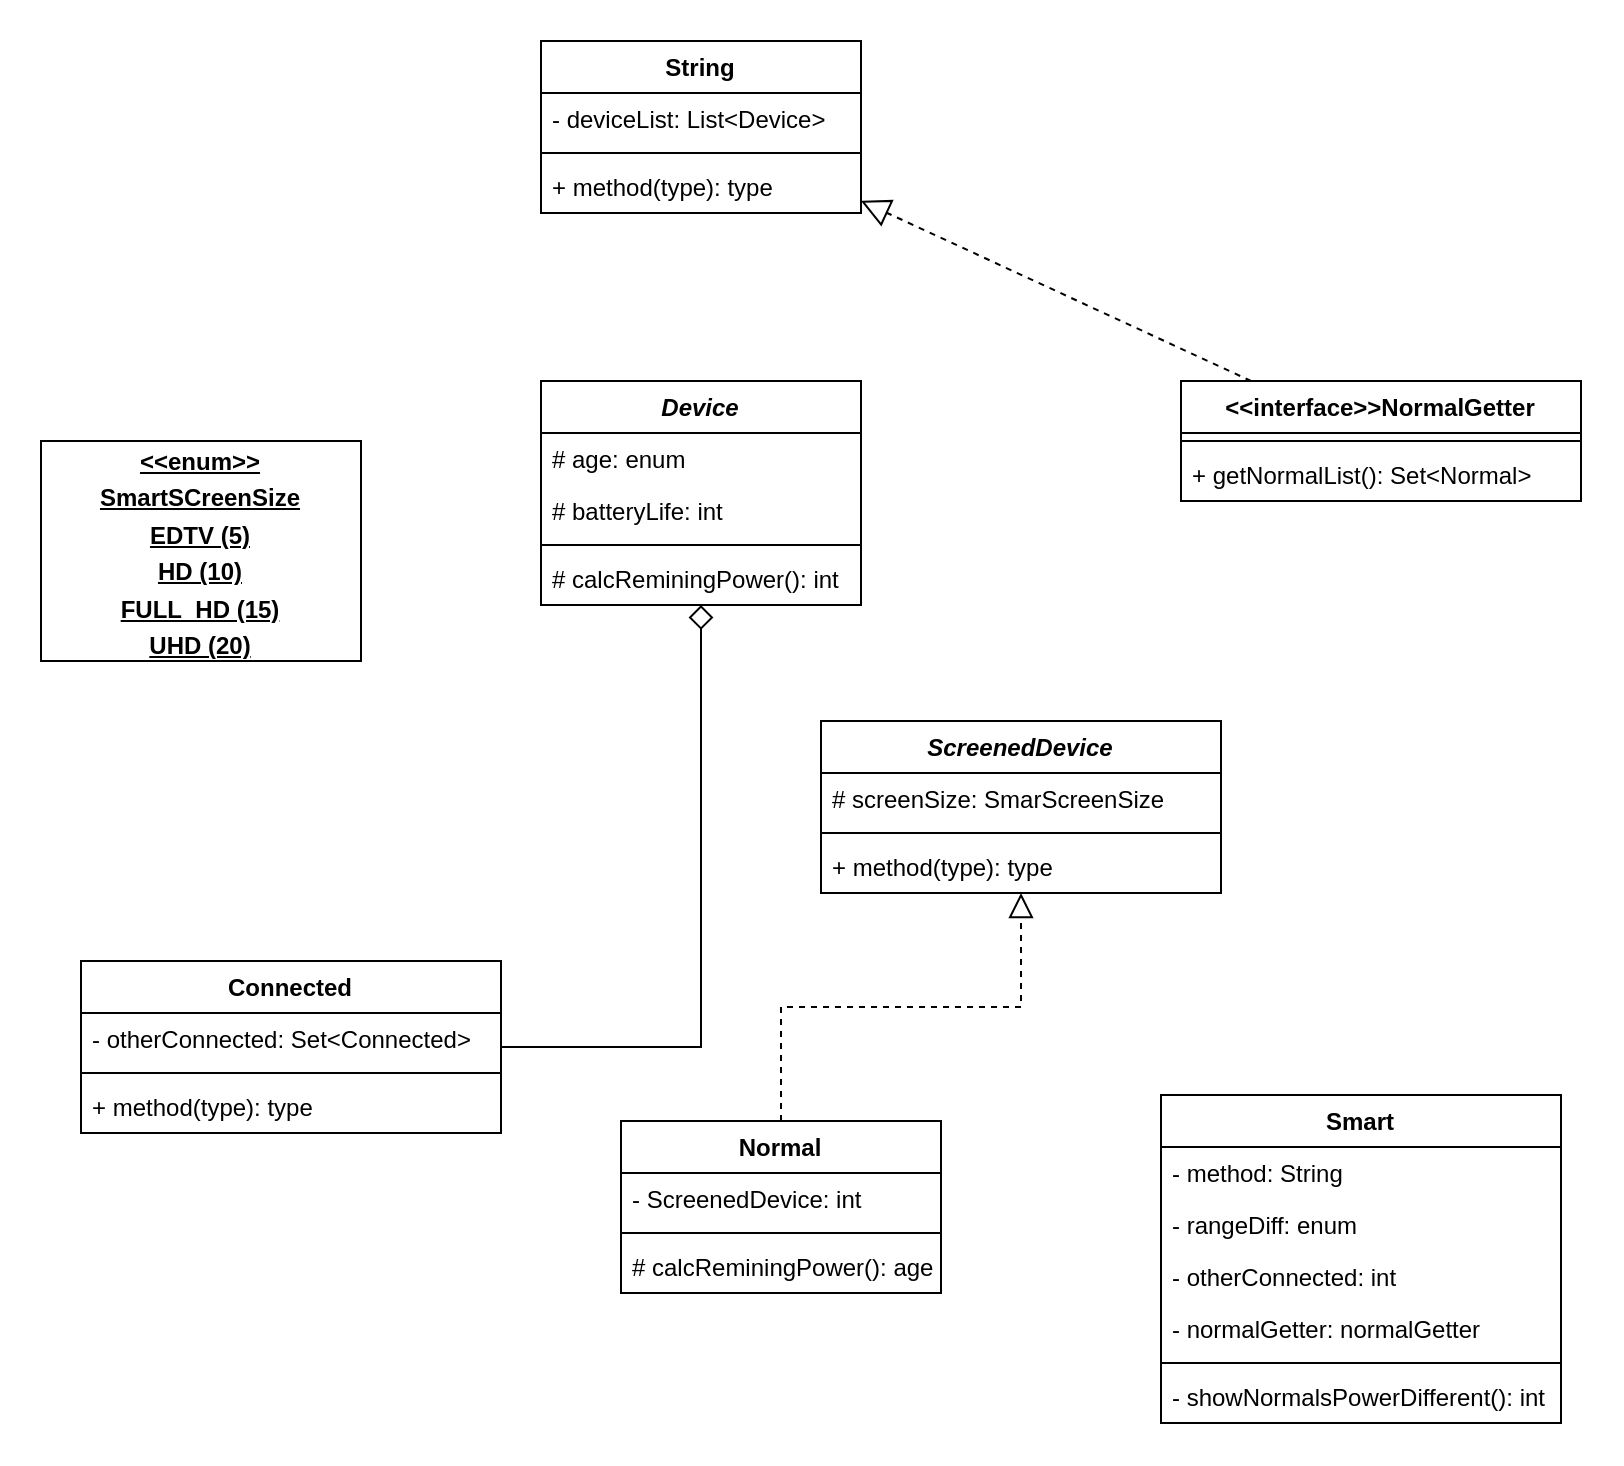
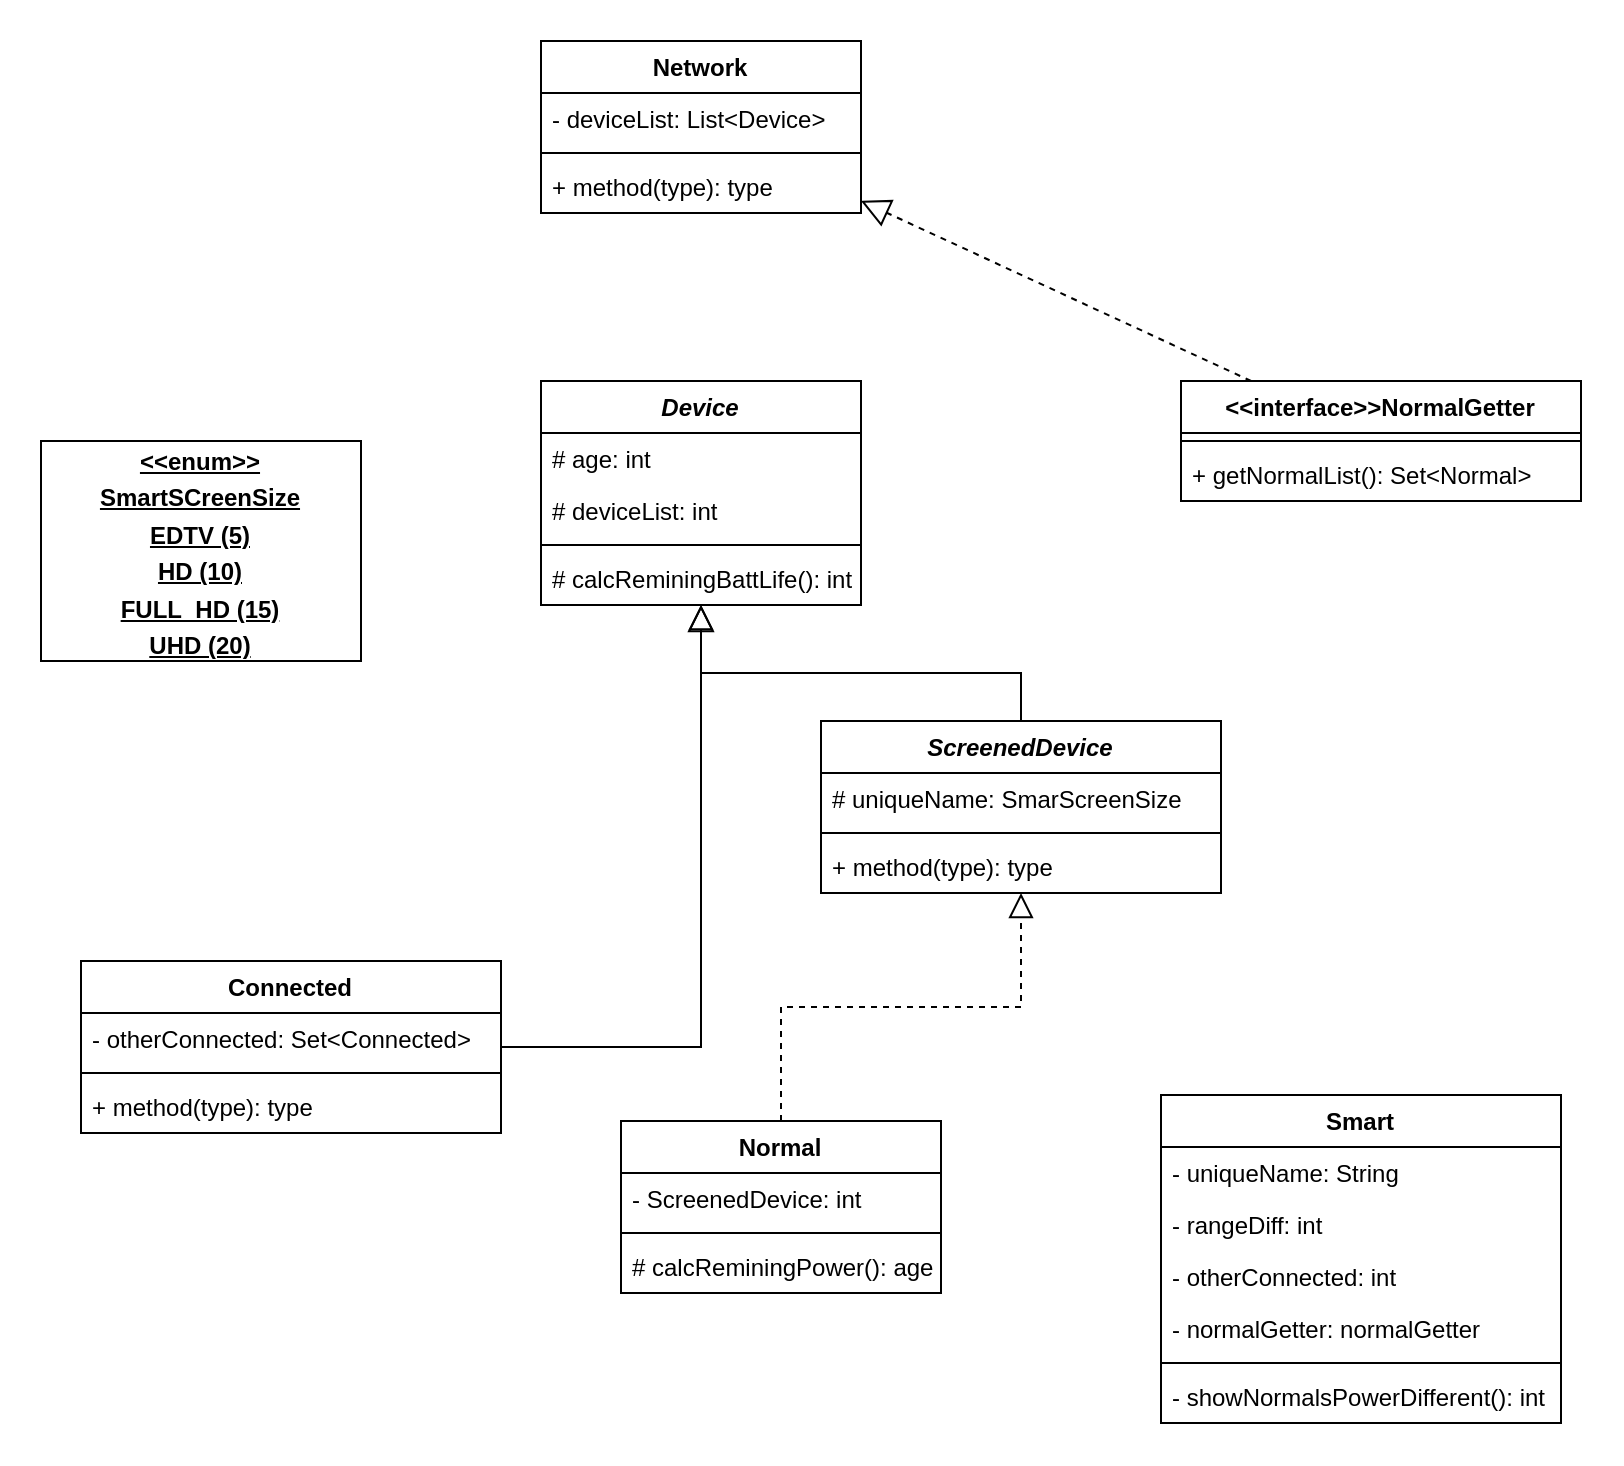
node "String": label "String" -> "Network"
node "# age: enum": label "# age: enum" -> "# age: int"
node "# batteryLife: int": label "# batteryLife: int" -> "# deviceList: int"
node "# calcReminingPower(): int": label "# calcReminingPower(): int" -> "# calcReminingBattLife(): int"
edge "Connected" -> "Device": arrowhead diamond -> block
edge "ScreenedDevice" -> "Device": added
node "# screenSize: SmarScreenSize": label "# screenSize: SmarScreenSize" -> "# uniqueName: SmarScreenSize"
node "- method: String": label "- method: String" -> "- uniqueName: String"
node "- rangeDiff: enum": label "- rangeDiff: enum" -> "- rangeDiff: int"
